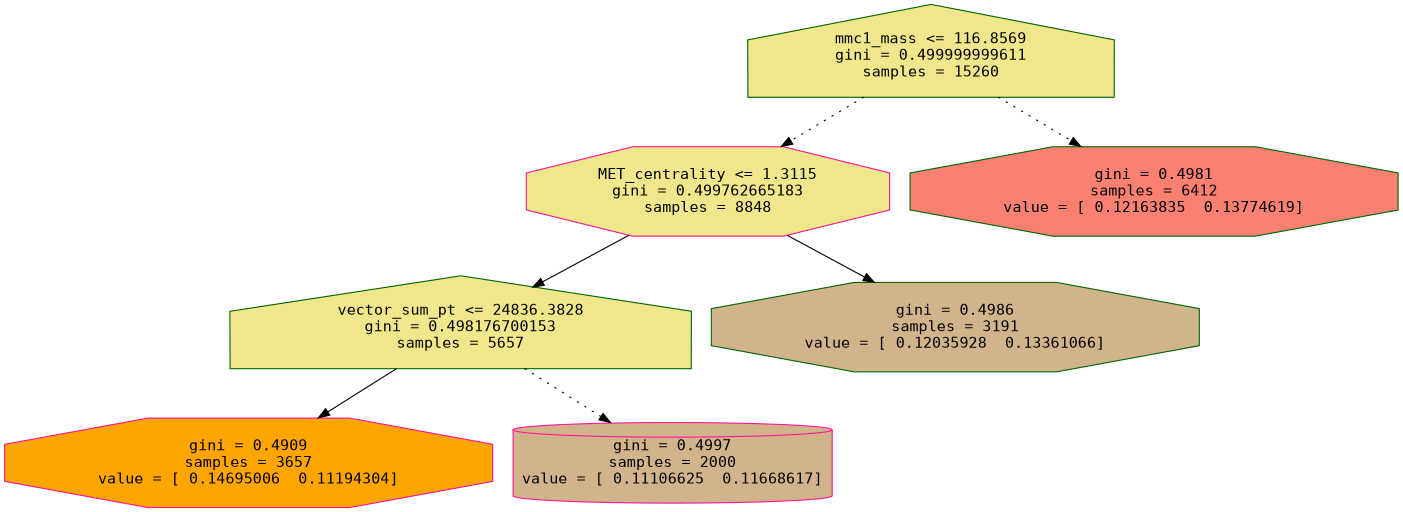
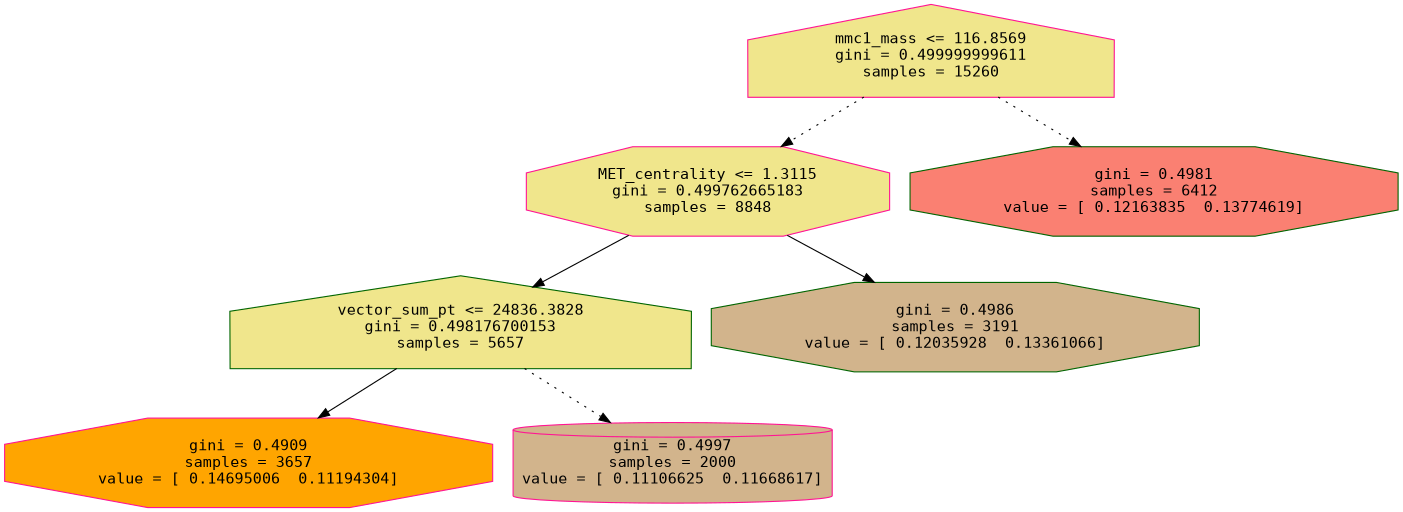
node "mmc1_mass <= 116.8569 gini = 0.499999999611 samples = 15260": color darkgreen -> deeppink
